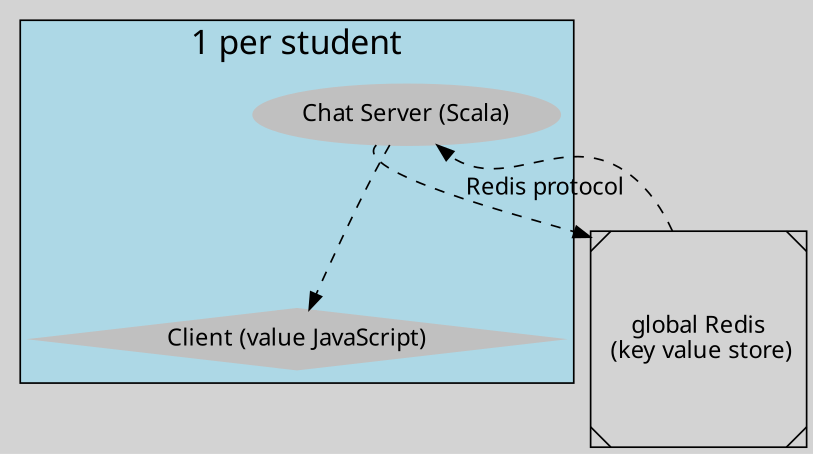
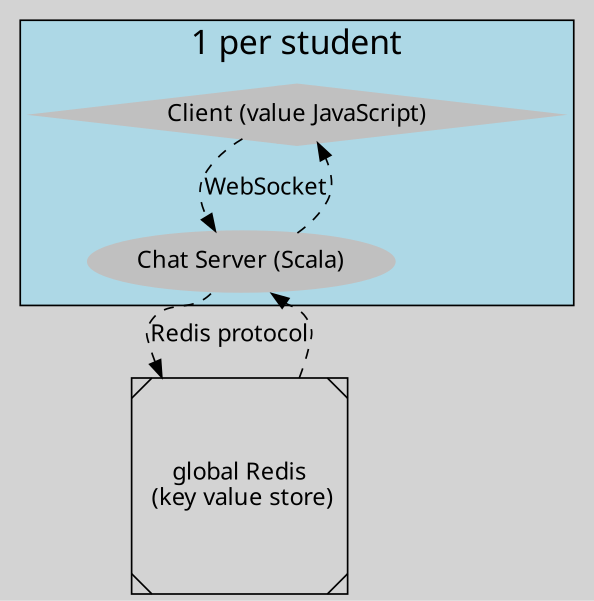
edge "Client (value JavaScript)" -> "Chat Server (Scala)": added, label "WebSocket"
